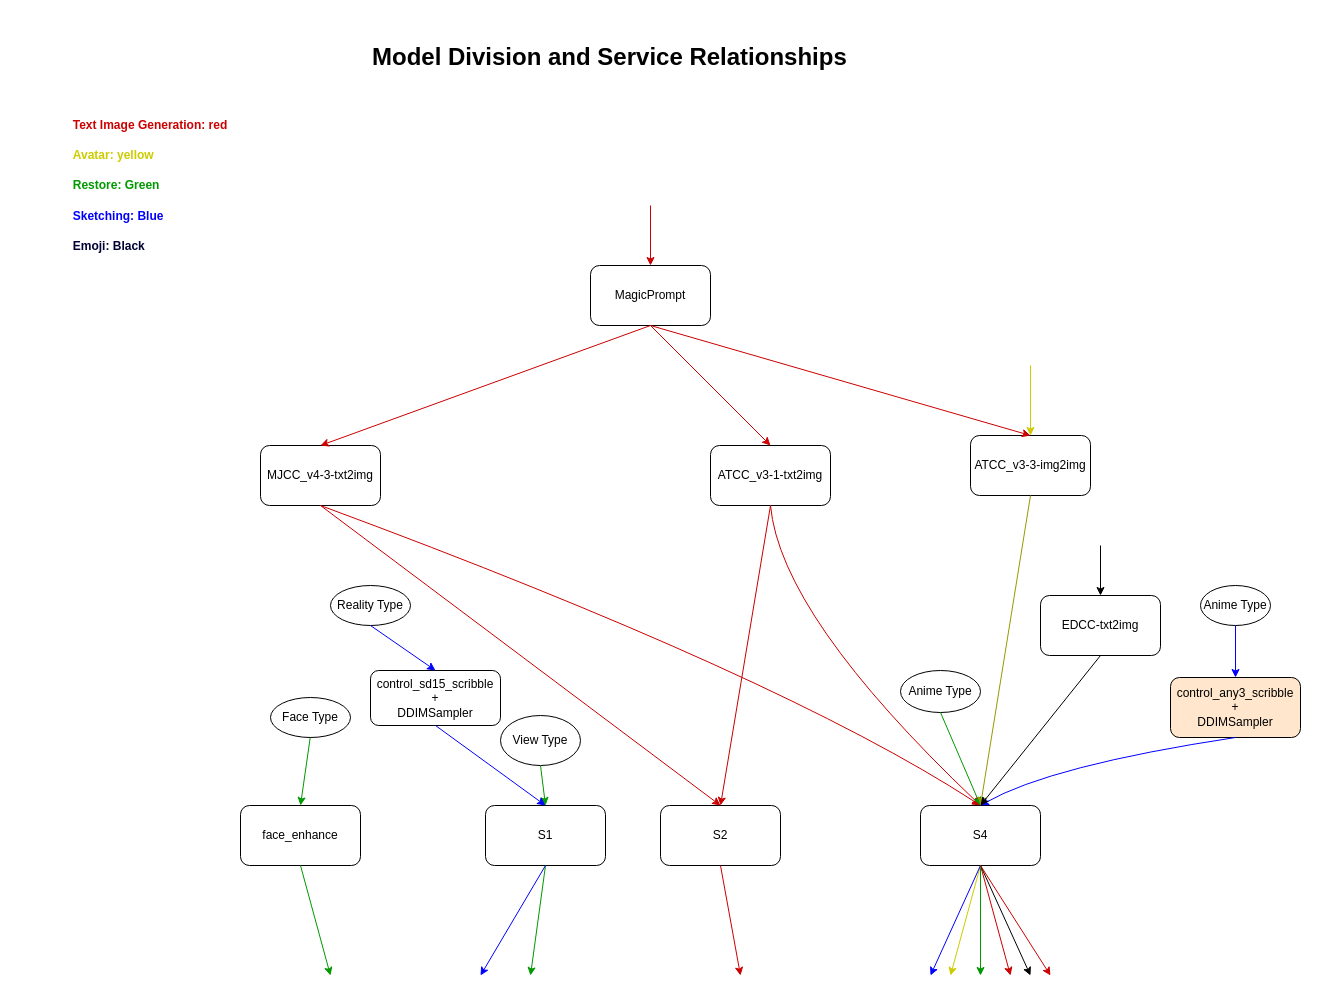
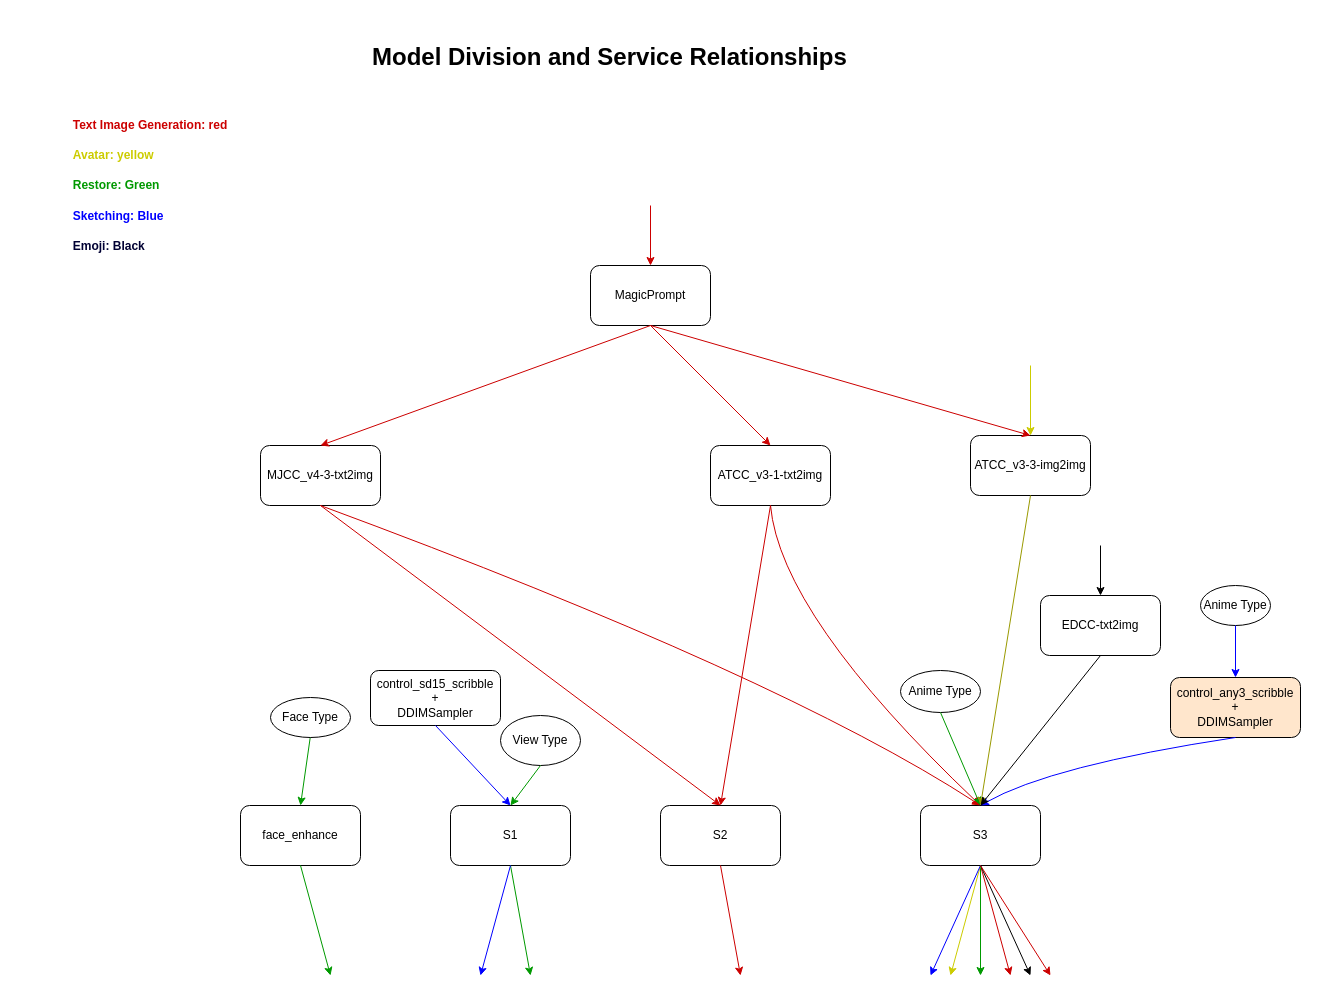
node "Reality Type": removed
edge "Reality Type" -> "control_sd15_scribble + DDIMSampler": removed
node "S1": moved (546, 836) -> (511, 836)
node "S4": label "S4" -> "S3"
